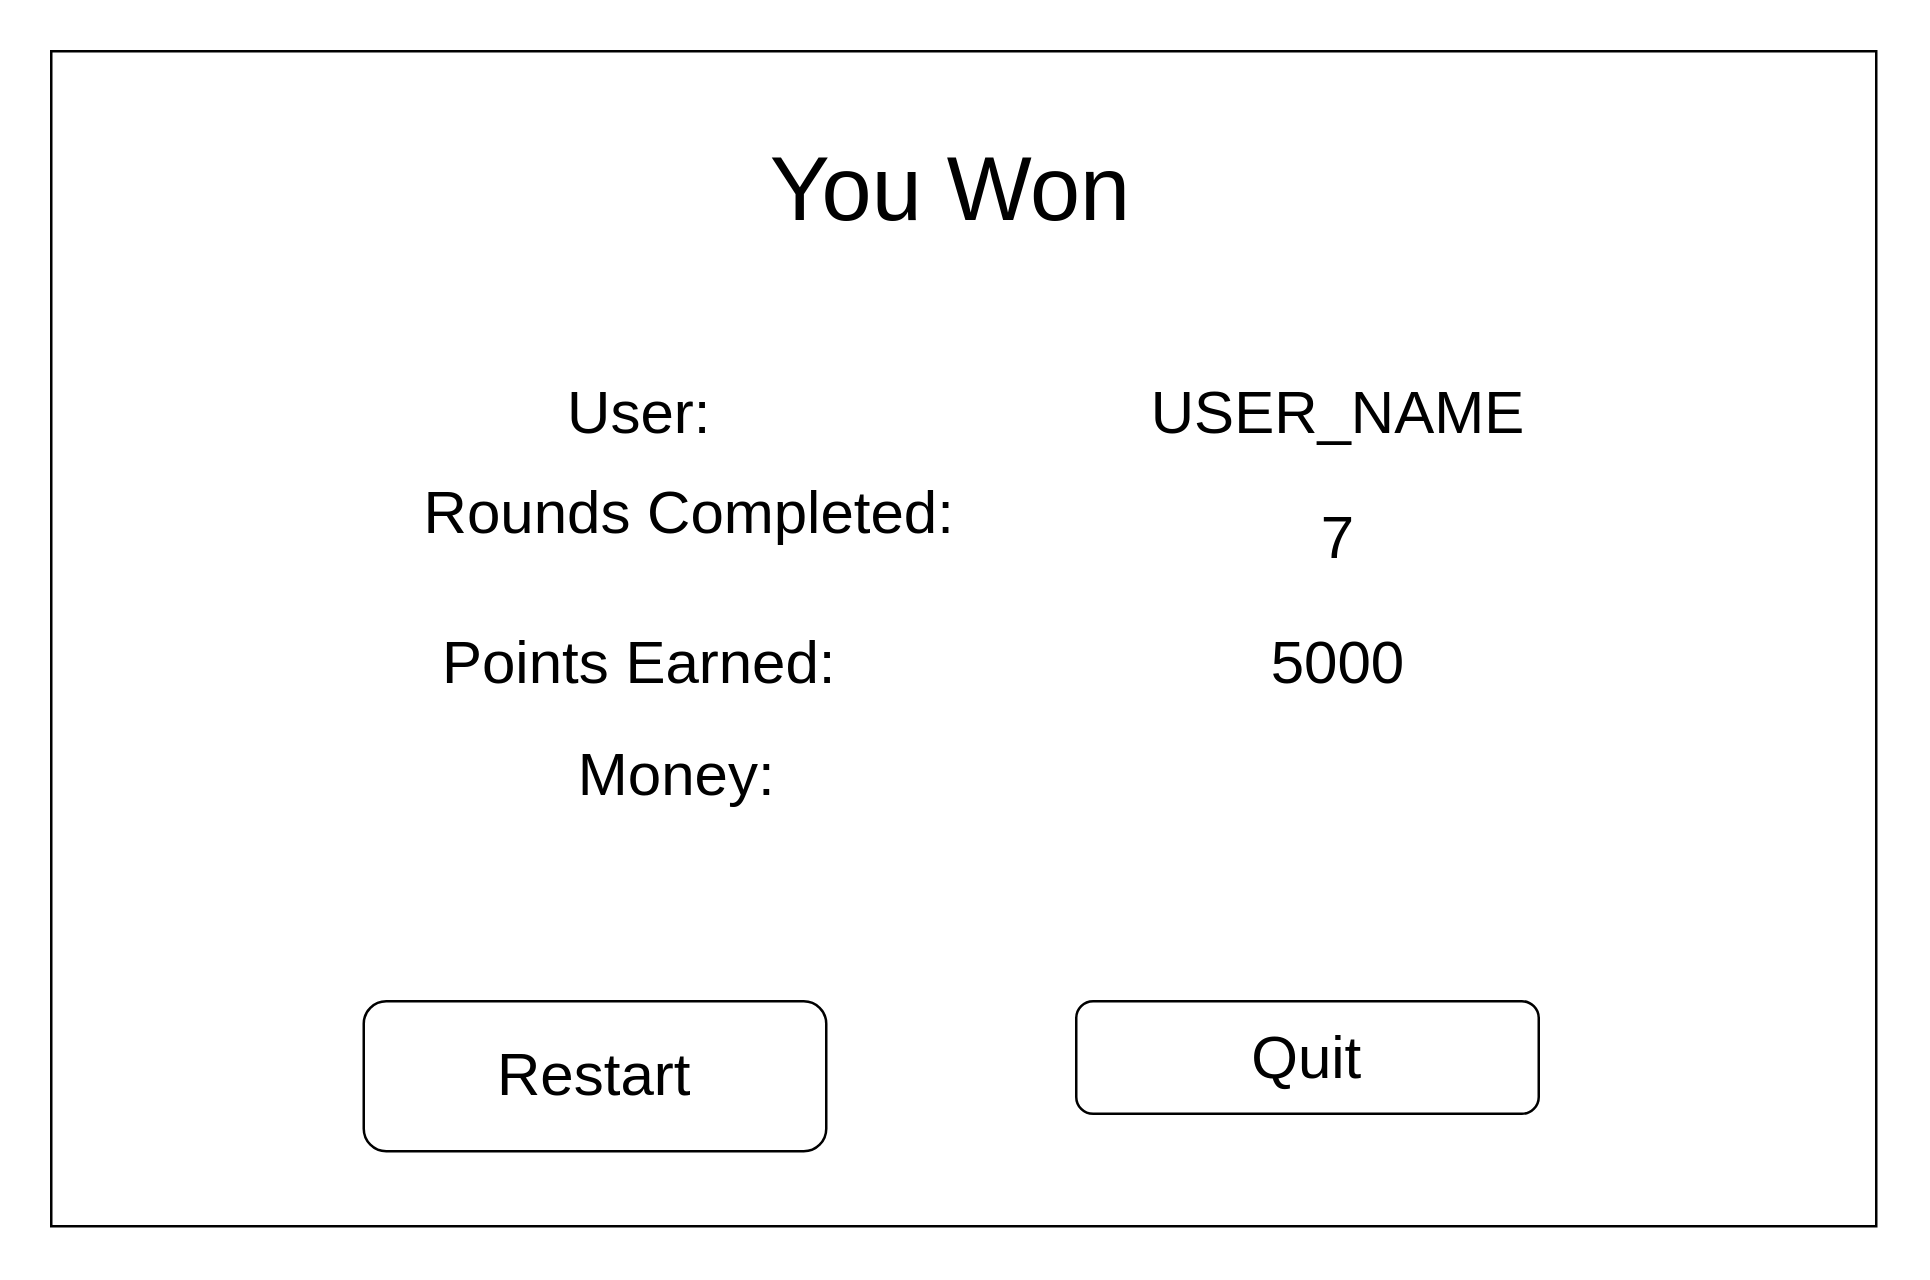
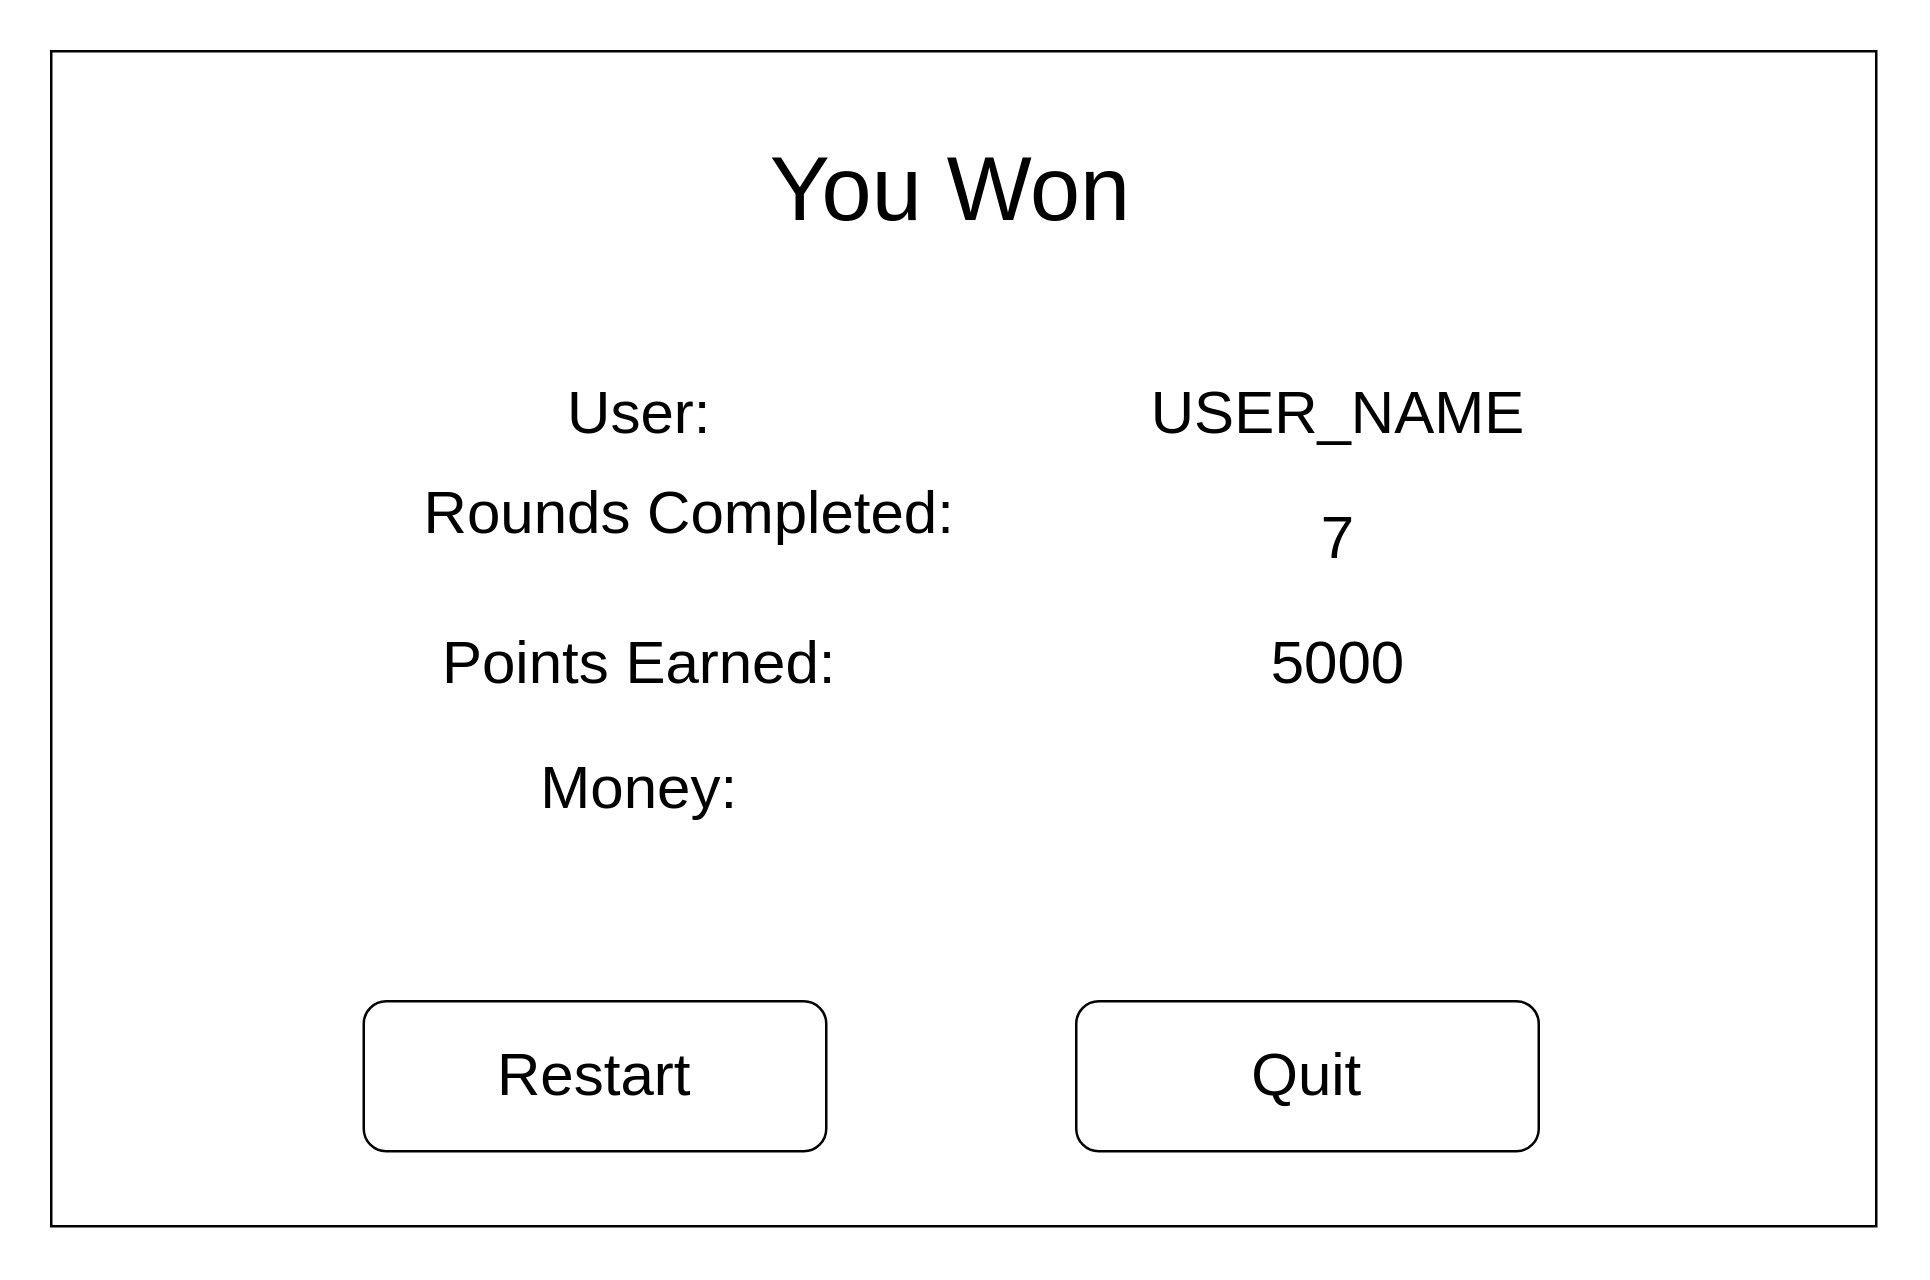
node "Money:": moved (676, 776) -> (639, 789)
node "Quit": size 463x113 -> 463x150
